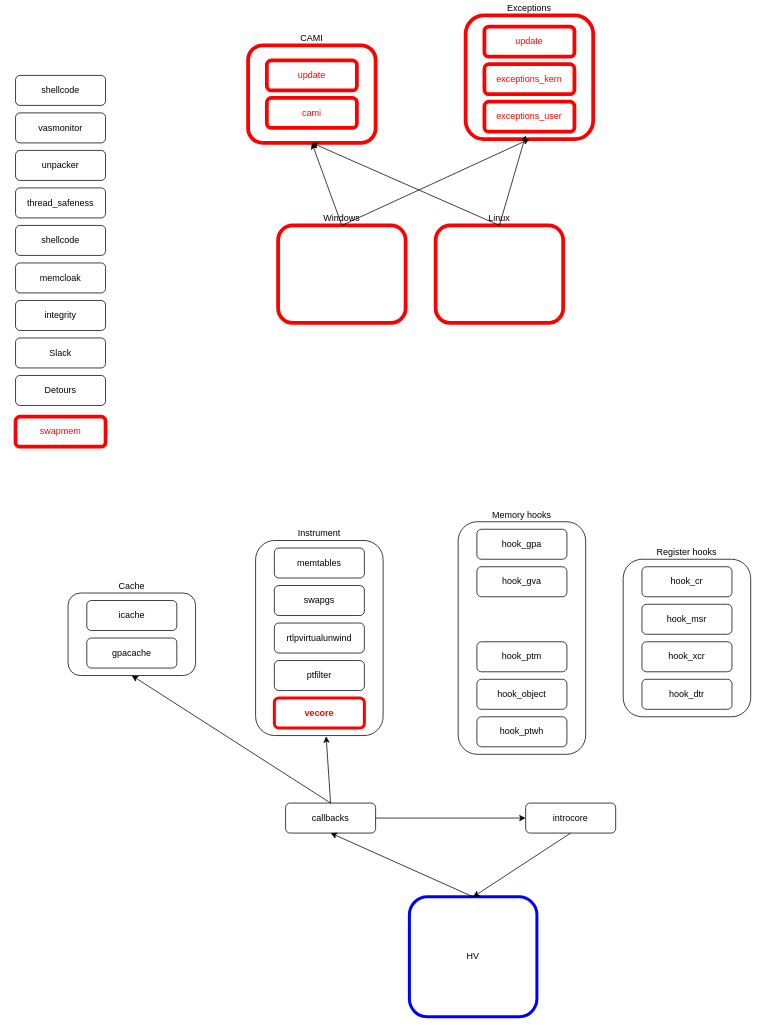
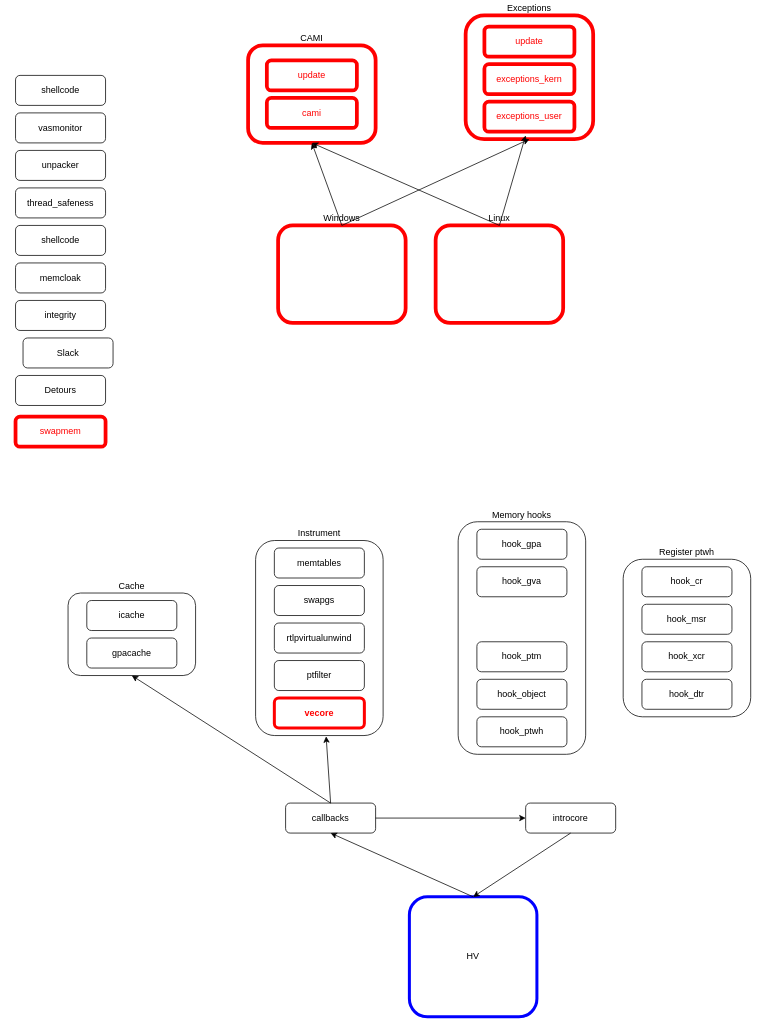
node "Slack": moved (60, 353) -> (68, 353)
node "Register hooks": label "Register hooks" -> "Register ptwh"
